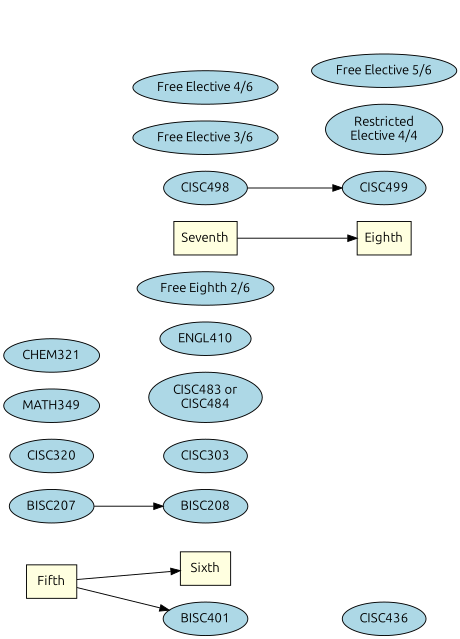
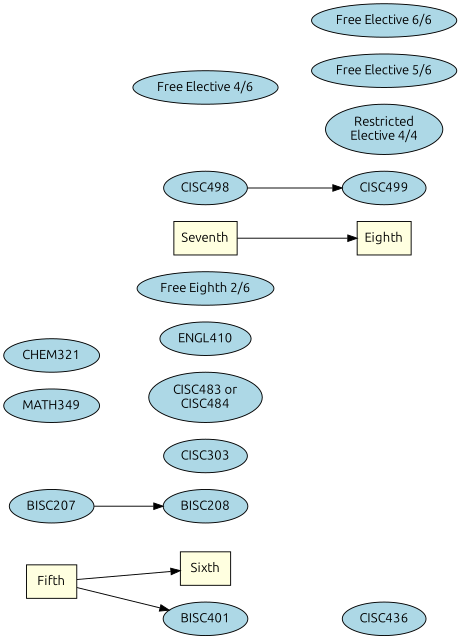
node "Free Elective 6/6": added
node "Free Elective 3/6": removed
node "CISC320": removed
